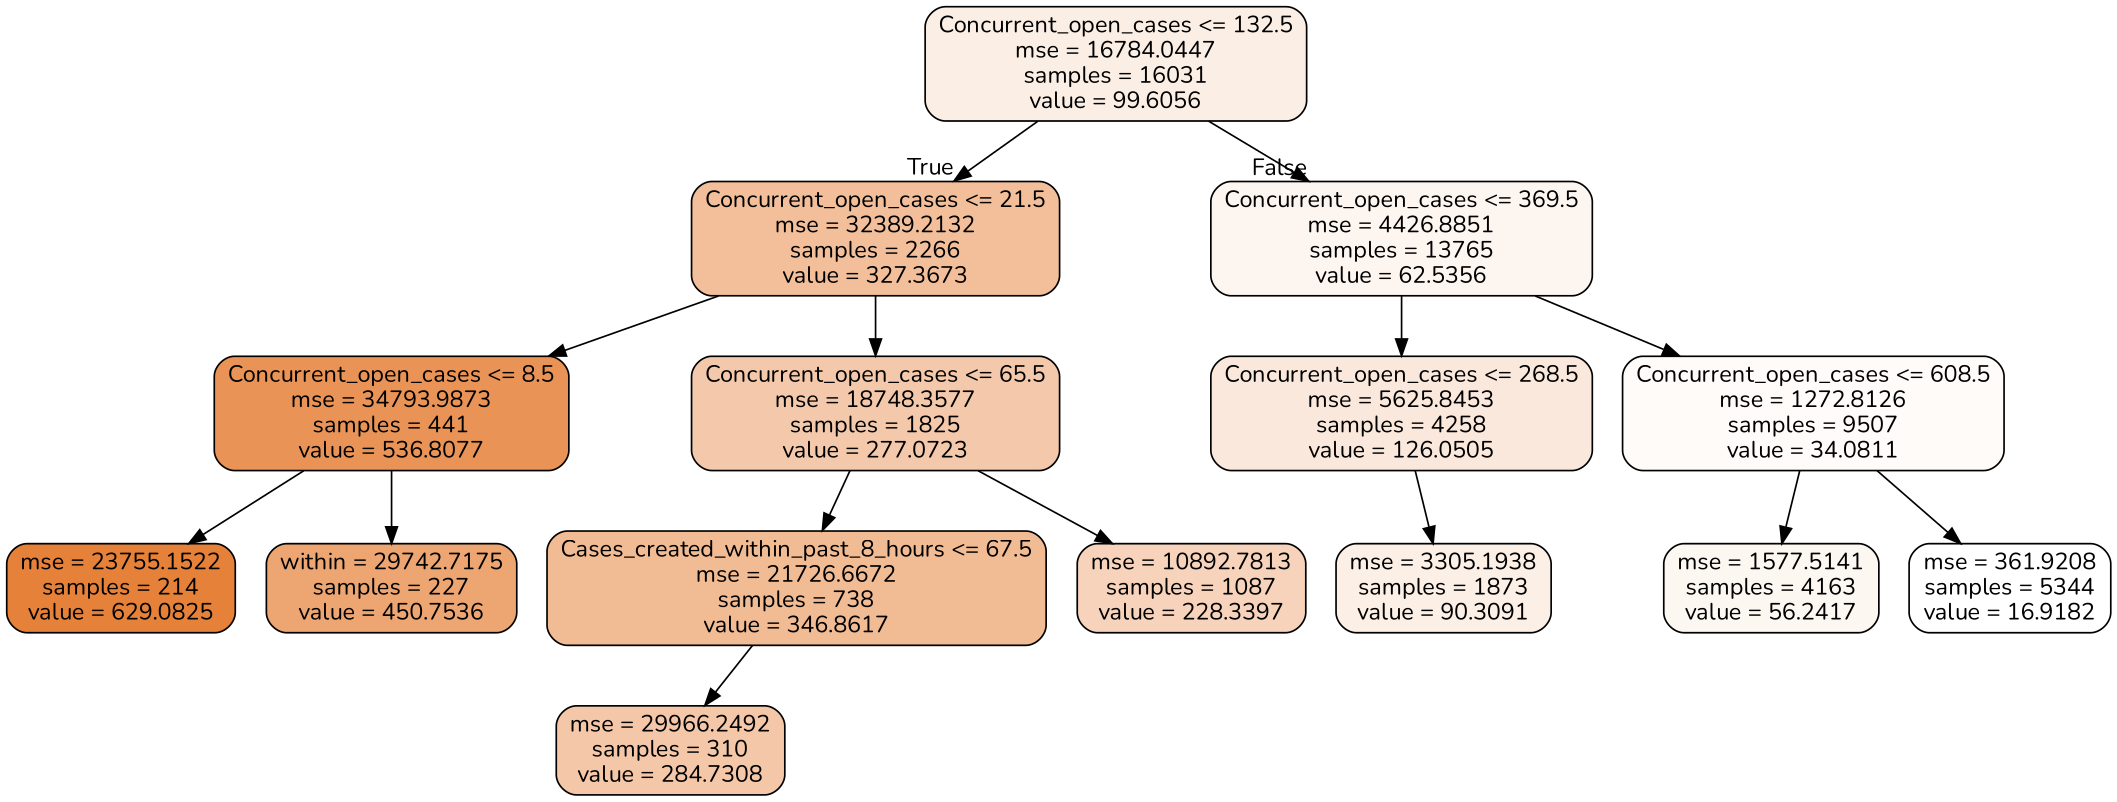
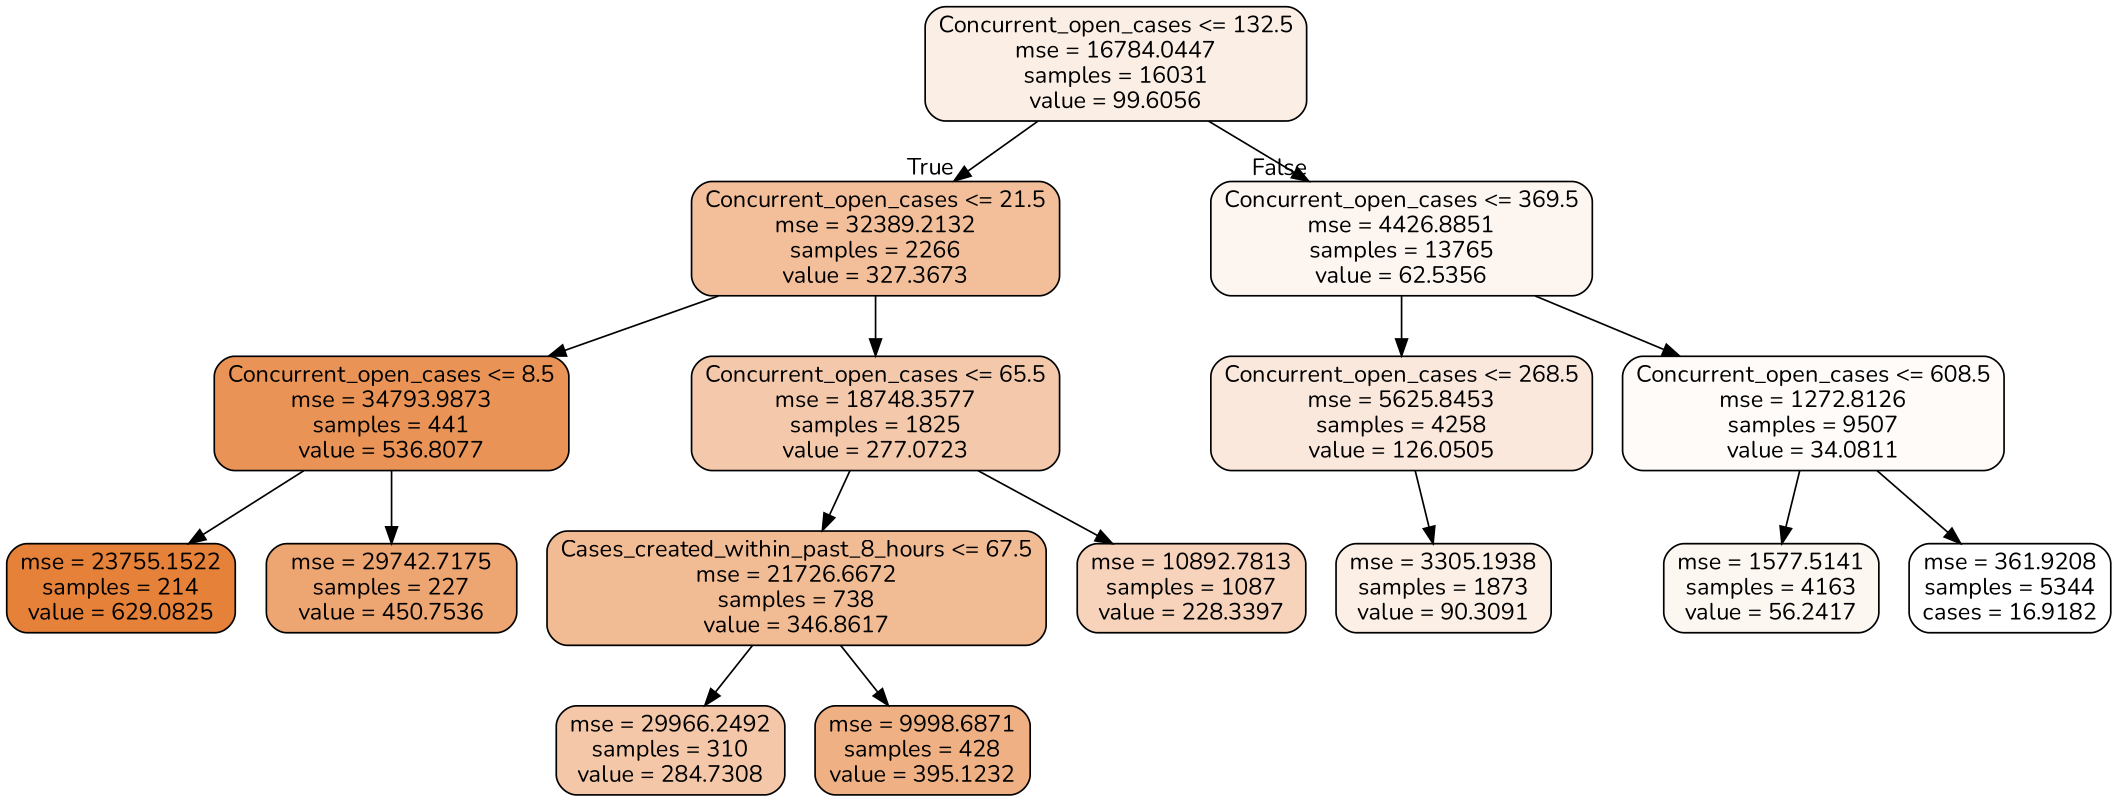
node "within = 29742.7175 samples = 227 value = 450.7536": label "within = 29742.7175 samples = 227 value = 450.7536" -> "mse = 29742.7175 samples = 227 value = 450.7536"
node "mse = 361.9208 samples = 5344 value = 16.9182": label "mse = 361.9208 samples = 5344 value = 16.9182" -> "mse = 361.9208 samples = 5344 cases = 16.9182"
node "mse = 9998.6871 samples = 428 value = 395.1232": added
